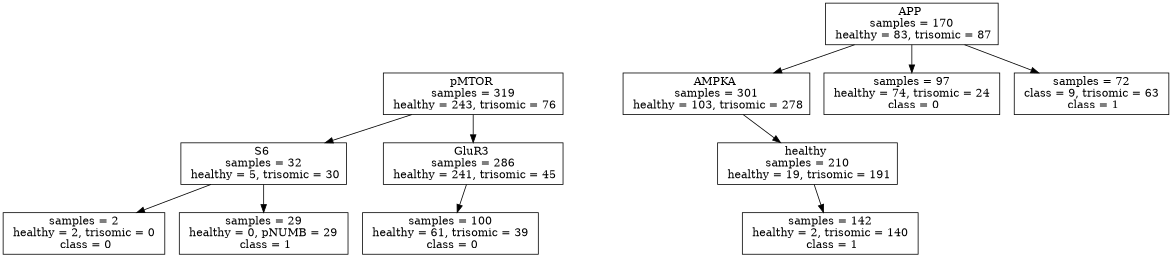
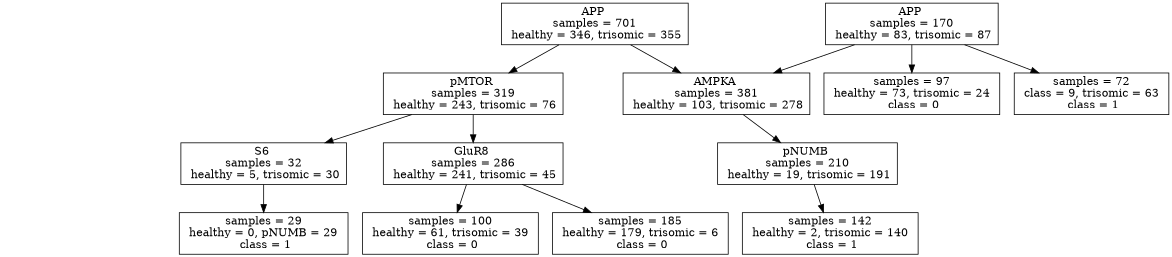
node "APP samples = 701 healthy = 346, trisomic = 355": added
node "AMPKA samples = 301 healthy = 103, trisomic = 278": label "AMPKA samples = 301 healthy = 103, trisomic = 278" -> "AMPKA samples = 381 healthy = 103, trisomic = 278"
node "samples = 97 healthy = 74, trisomic = 24 class = 0": label "samples = 97 healthy = 74, trisomic = 24 class = 0" -> "samples = 97 healthy = 73, trisomic = 24 class = 0"
node "GluR3 samples = 286 healthy = 241, trisomic = 45": label "GluR3 samples = 286 healthy = 241, trisomic = 45" -> "GluR8 samples = 286 healthy = 241, trisomic = 45"
node "healthy samples = 210 healthy = 19, trisomic = 191": label "healthy samples = 210 healthy = 19, trisomic = 191" -> "pNUMB samples = 210 healthy = 19, trisomic = 191"
node "samples = 2 healthy = 2, trisomic = 0 class = 0": removed
node "samples = 185 healthy = 179, trisomic = 6 class = 0": added
